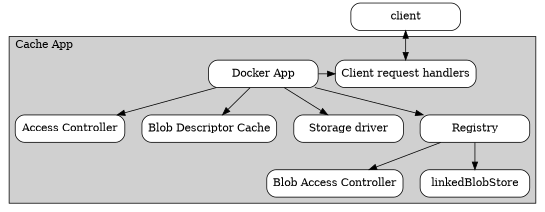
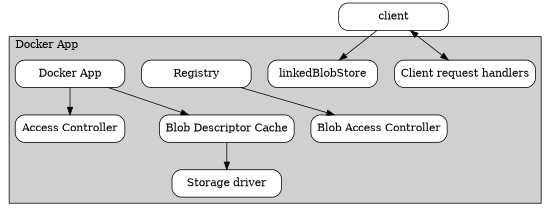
cluster "Cache App": label "Cache App" -> "Docker App"
edge "Docker App" -> "Client request handlers": removed
edge "Docker App" -> "Storage driver": now "Blob Descriptor Cache" -> "Storage driver"
edge "Docker App" -> "Registry": removed
edge "Registry" -> "linkedBlobStore": now "client" -> "linkedBlobStore"
